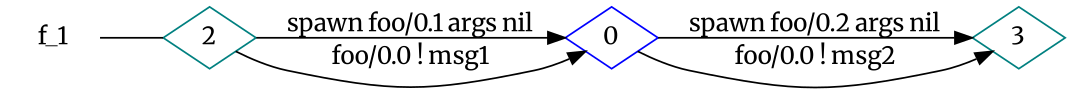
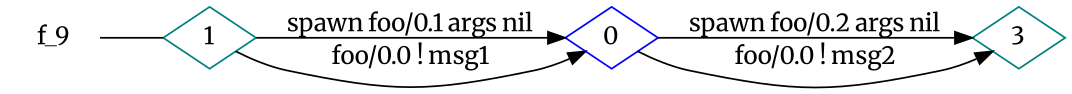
node "f_1": label "f_1" -> "f_9"
node "2": label "2" -> "1"
